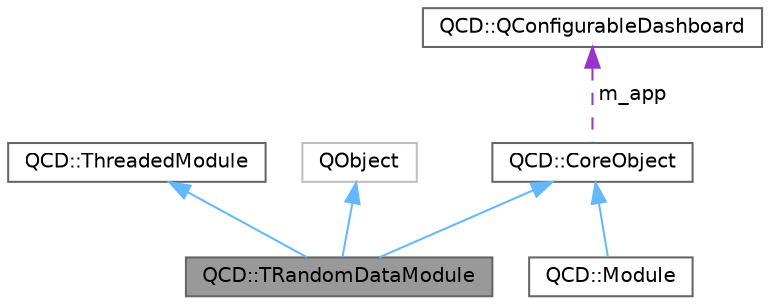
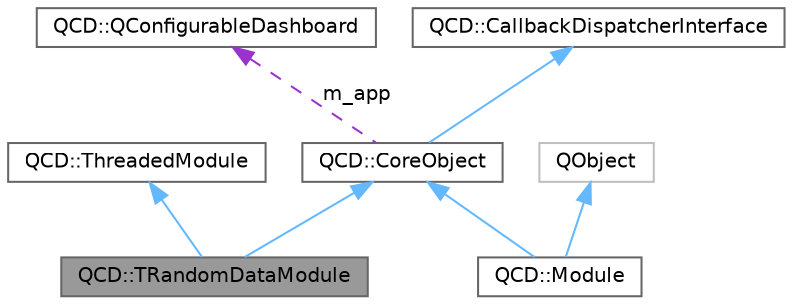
node "QCD::CallbackDispatcherInterface": added
edge "QCD::TRandomDataModule" -> "QObject": now "QCD::Module" -> "QObject"
